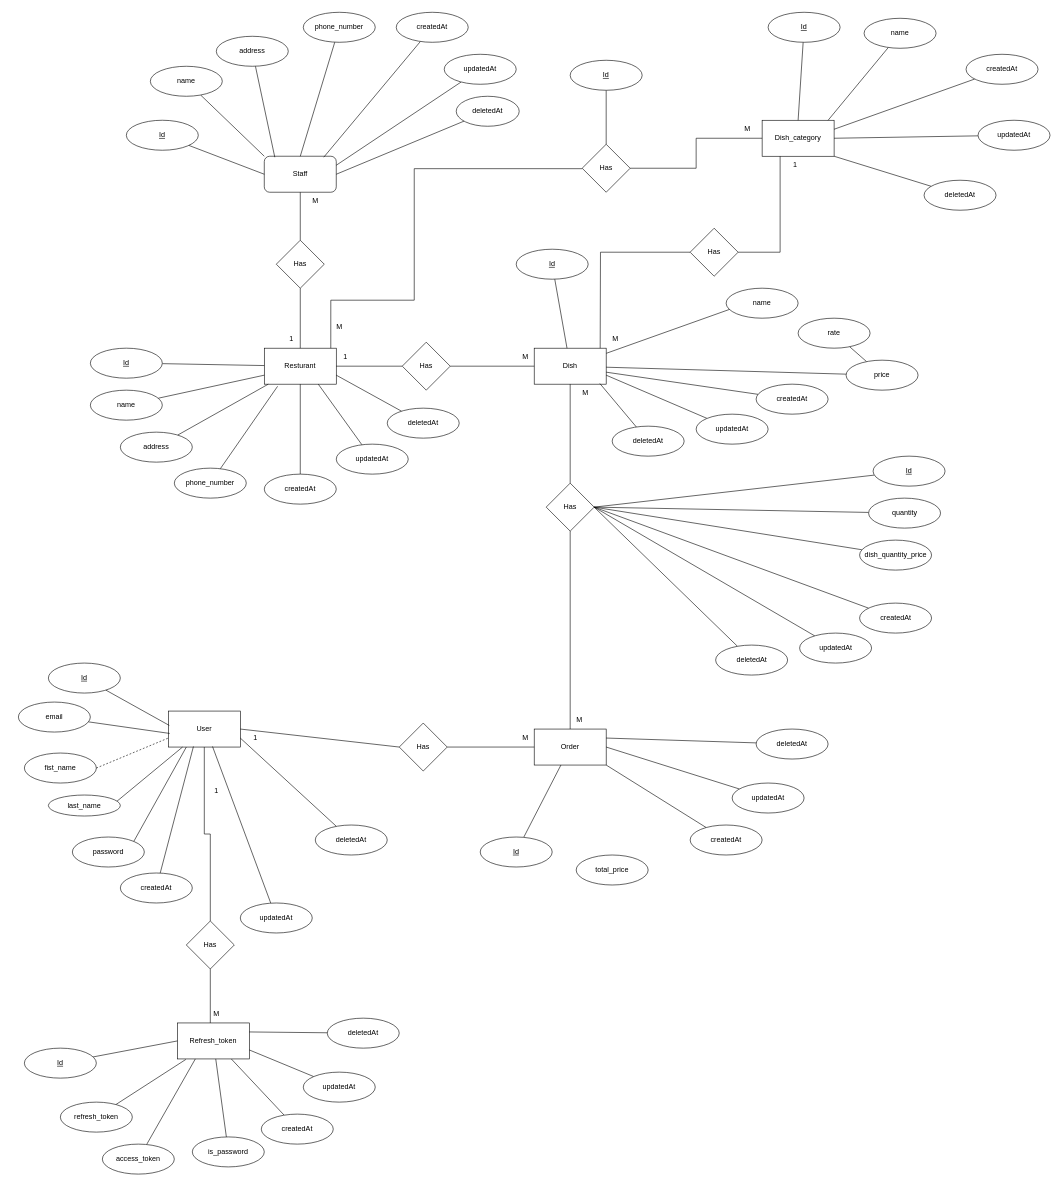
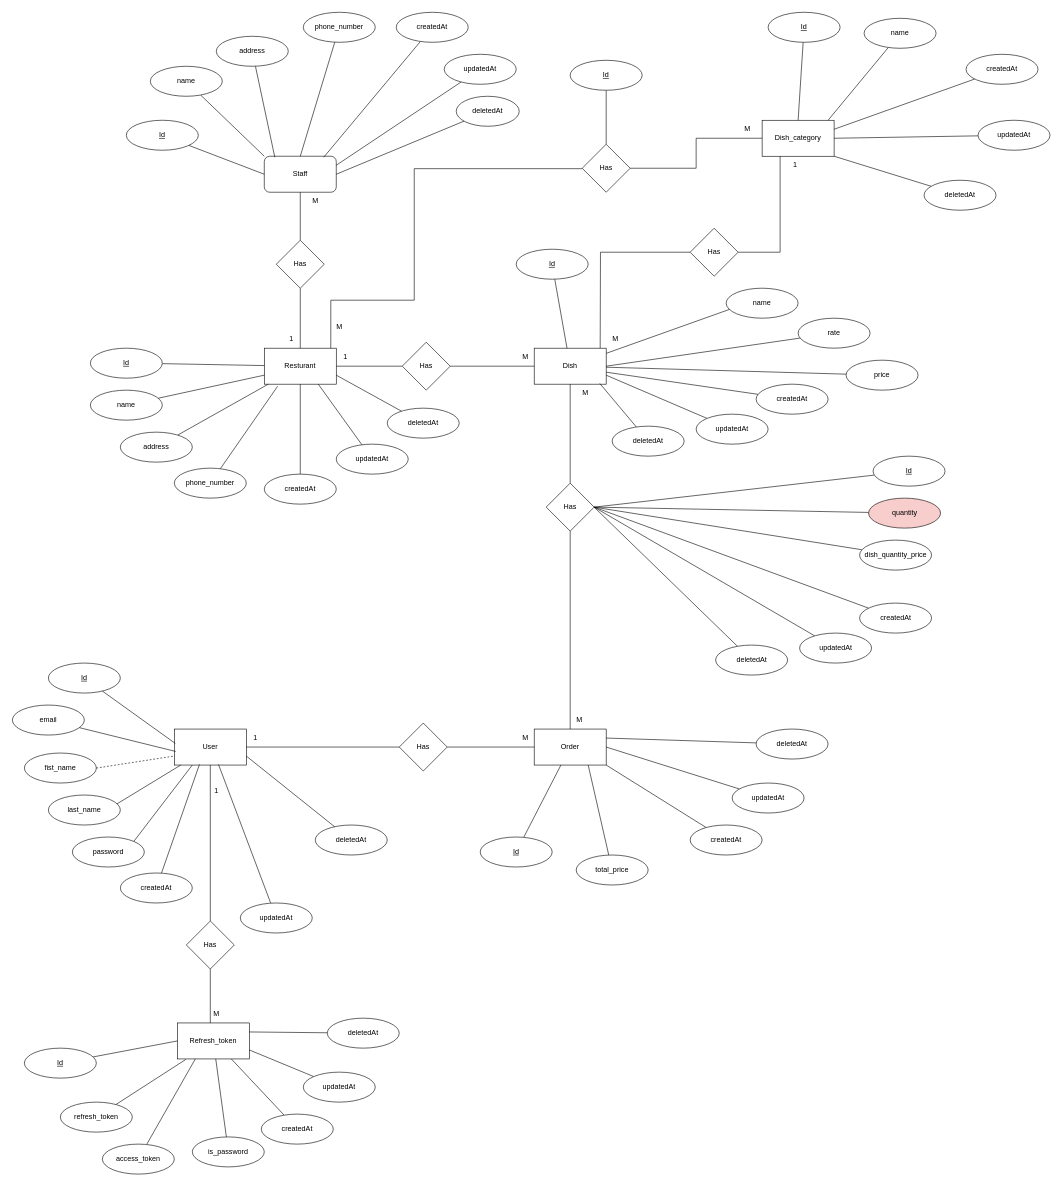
edge "rate" -- "price": now "rate" -- "Dish"
node "quantity": fillcolor #ffffff -> #f8cecc
node "email": moved (54, 717) -> (48, 720)
node "User": moved (204, 729) -> (210, 747)
node "last_name": size 72x21 -> 72x30
edge "Order" -- "total_price": added
